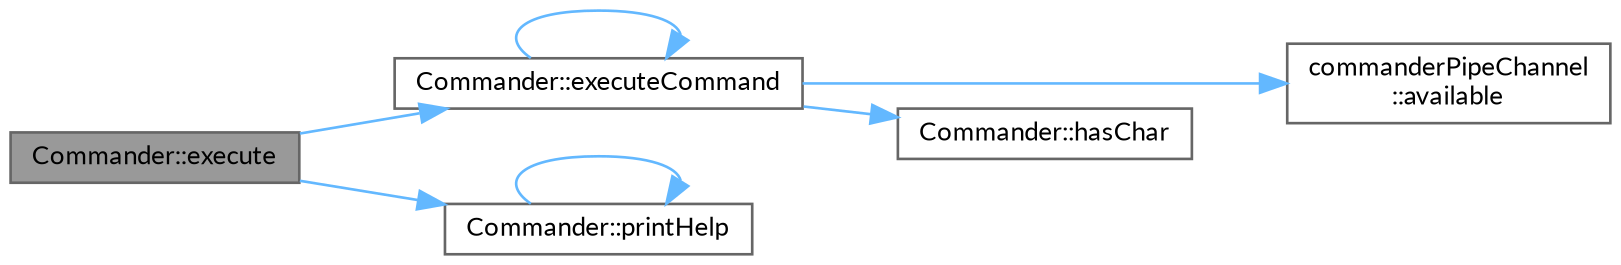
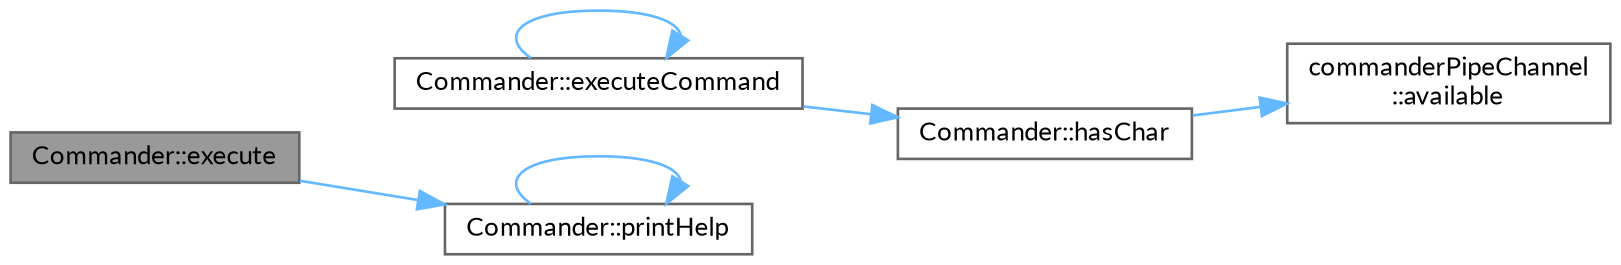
edge "Commander::executeCommand" -> "commanderPipeChannel ::available": now "Commander::hasChar" -> "commanderPipeChannel ::available"
edge "Commander::execute" -> "Commander::executeCommand": removed
